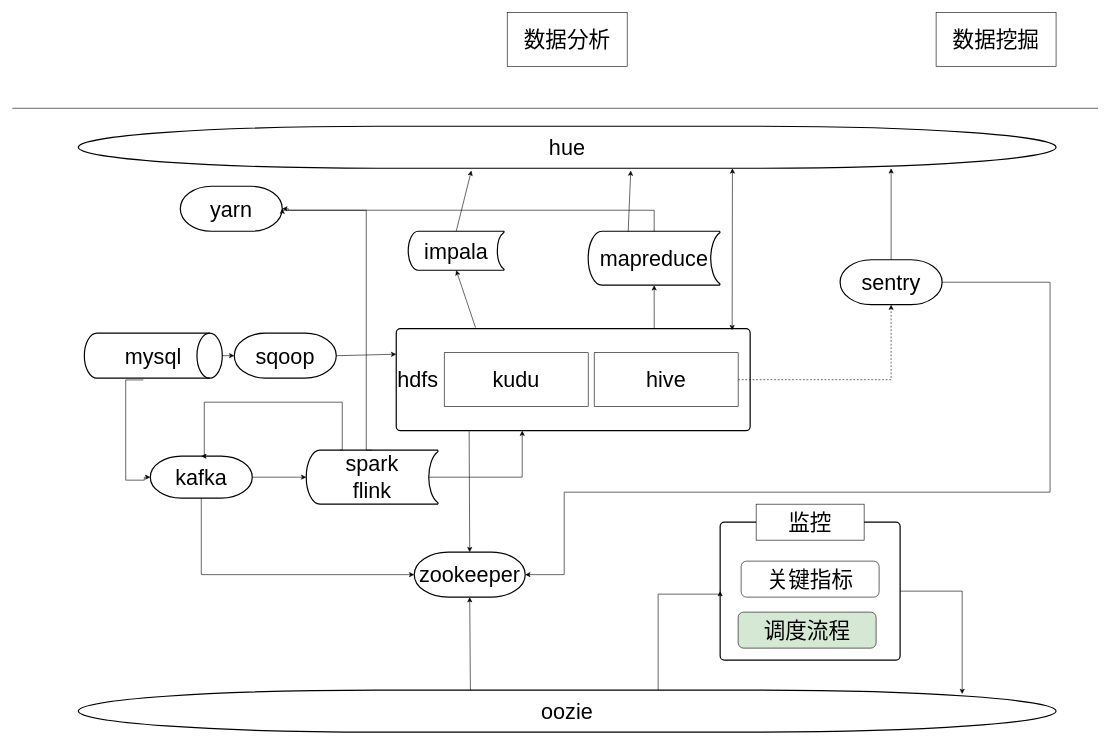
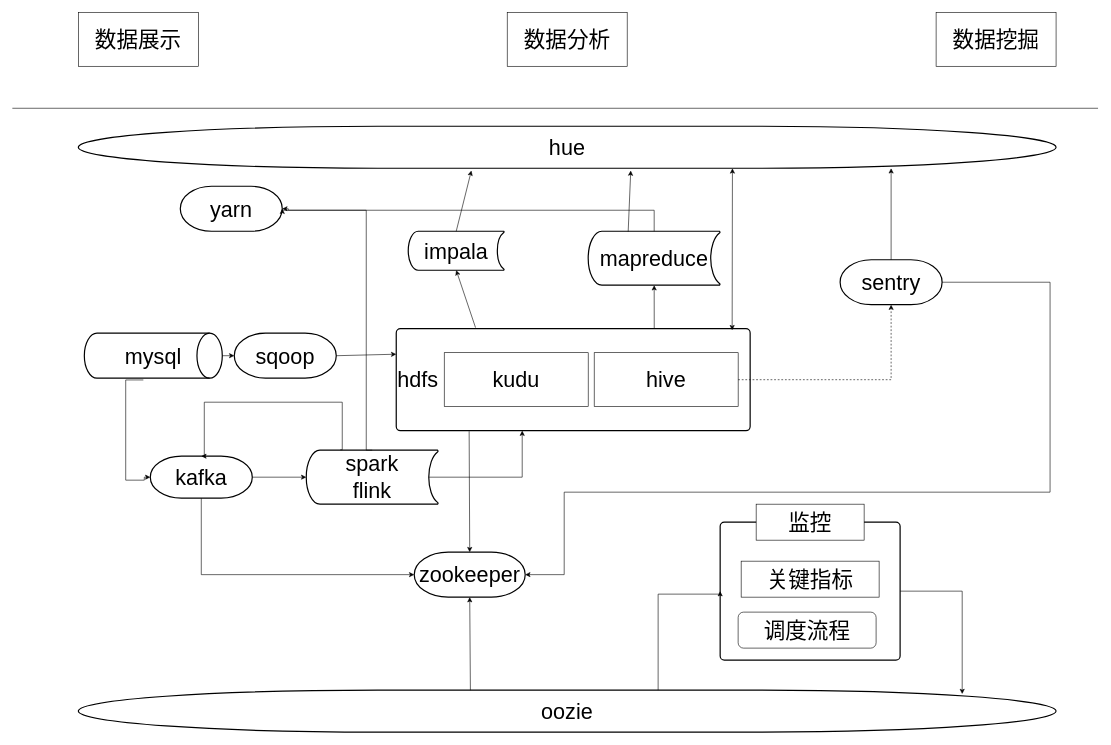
node "数据展示": added
node "关键指标": shape rounded rectangle -> rectangle
node "调度流程": fillcolor #d5e8d4 -> #ffffff
